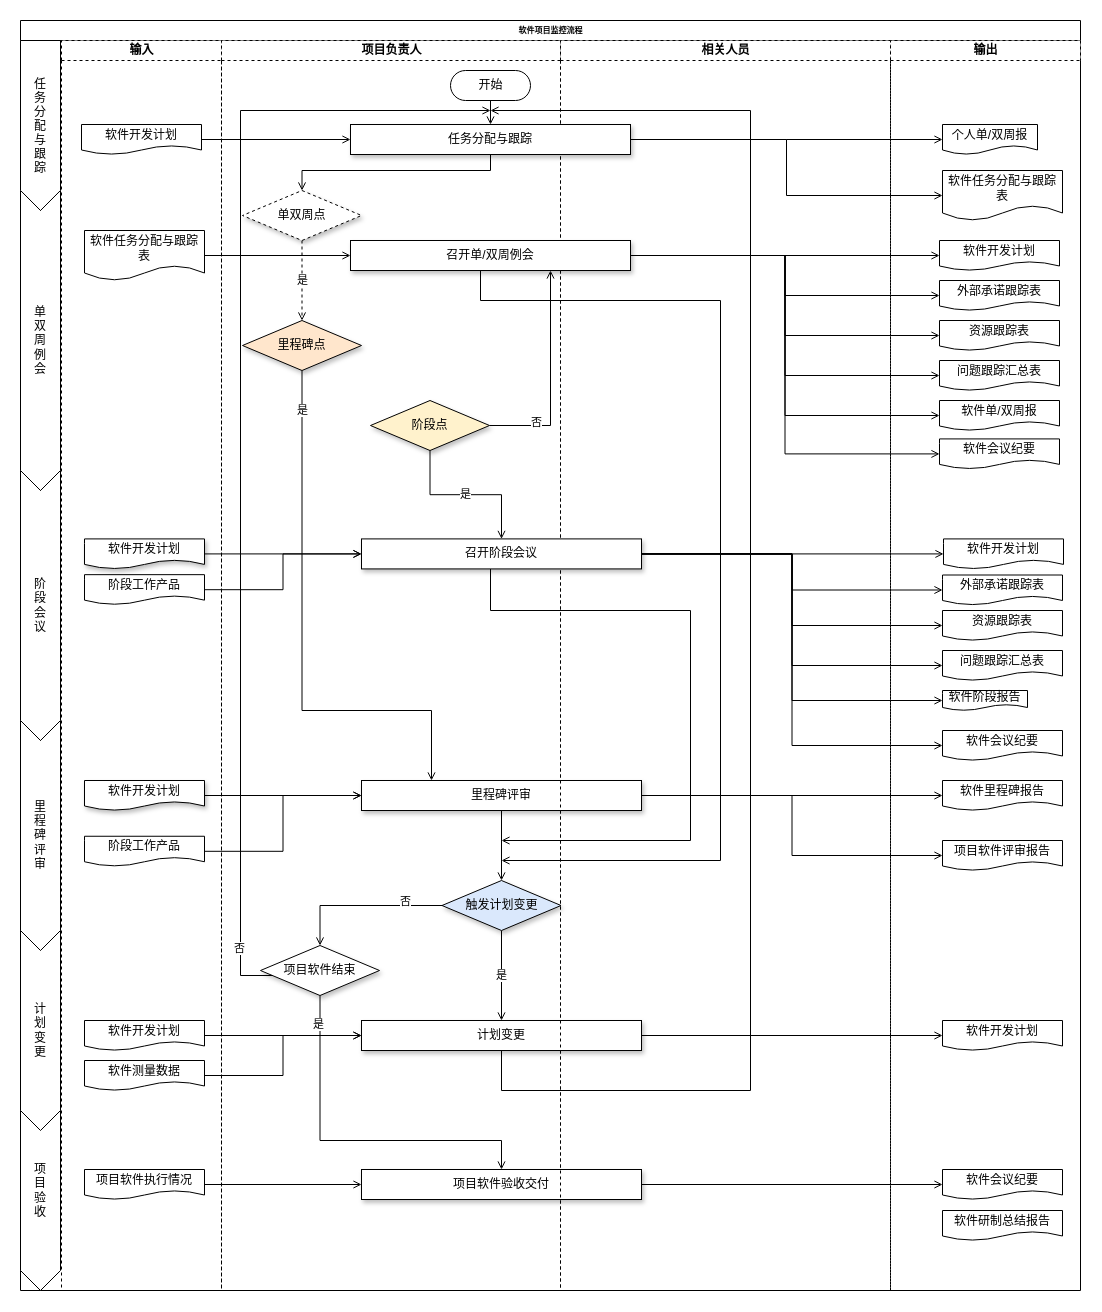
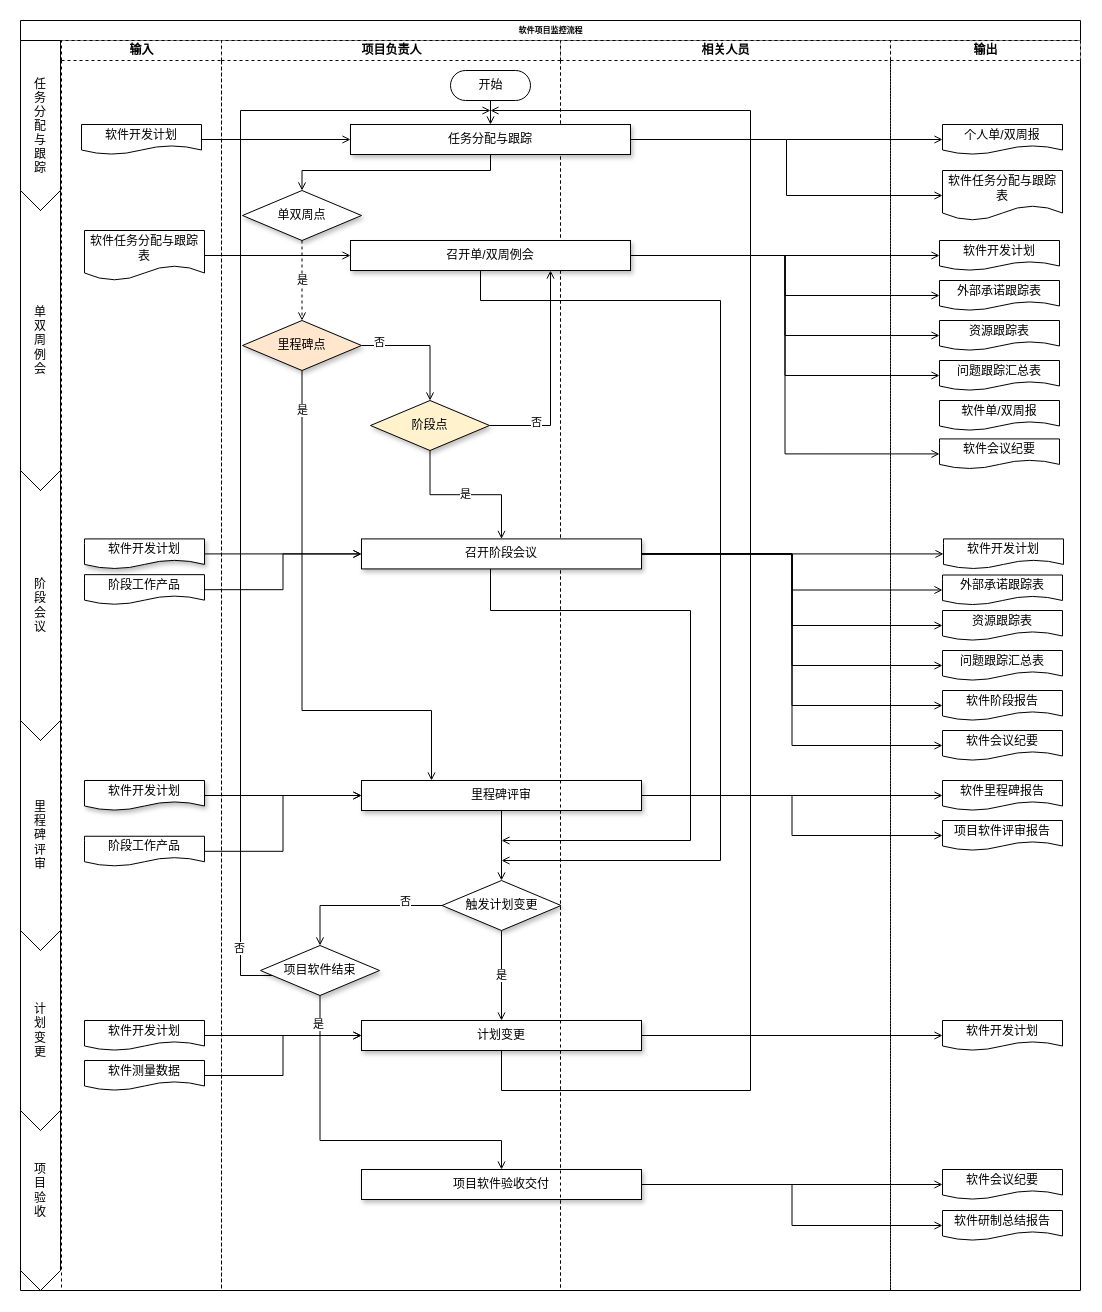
node "个人单/双周报": size 95x30 -> 120x30
node "单双周点": style dashed -> solid
edge "里程碑点" -> "阶段点": added, label "否"
edge "召开单/双周例会" -> "软件单/双周报": removed
node "软件阶段报告": size 85x20 -> 120x30
node "项目软件评审报告": moved (1003, 856) -> (1003, 836)
node "触发计划变更": fillcolor #dae8fc -> #ffffff
node "项目软件执行情况": removed
edge "项目软件执行情况" -> "项目软件验收交付": removed
edge "项目软件验收交付" -> "软件研制总结报告": added
